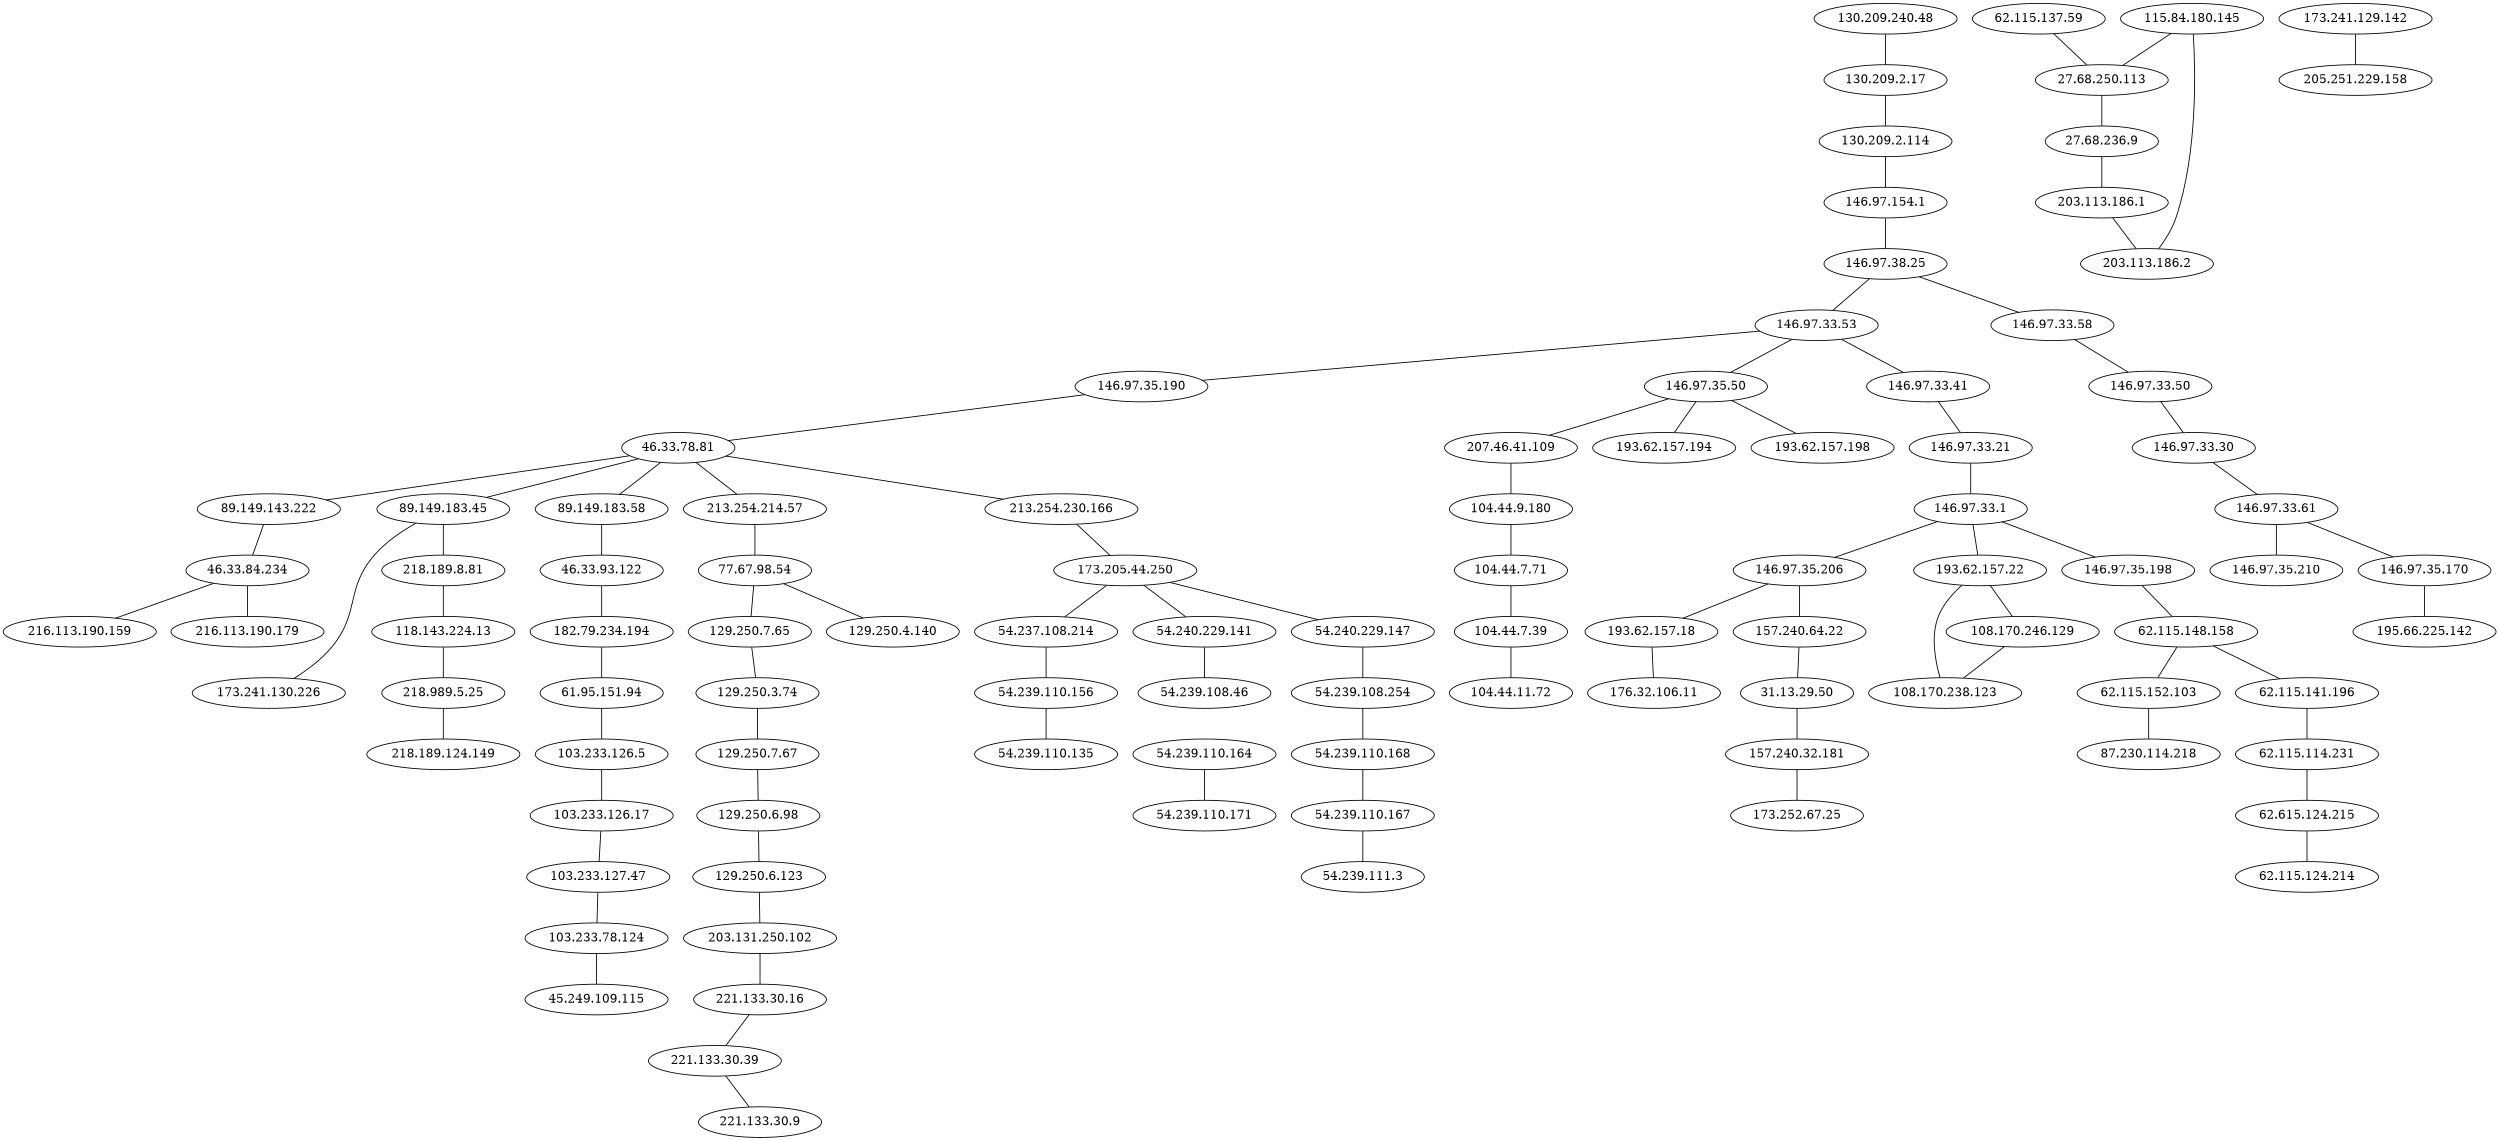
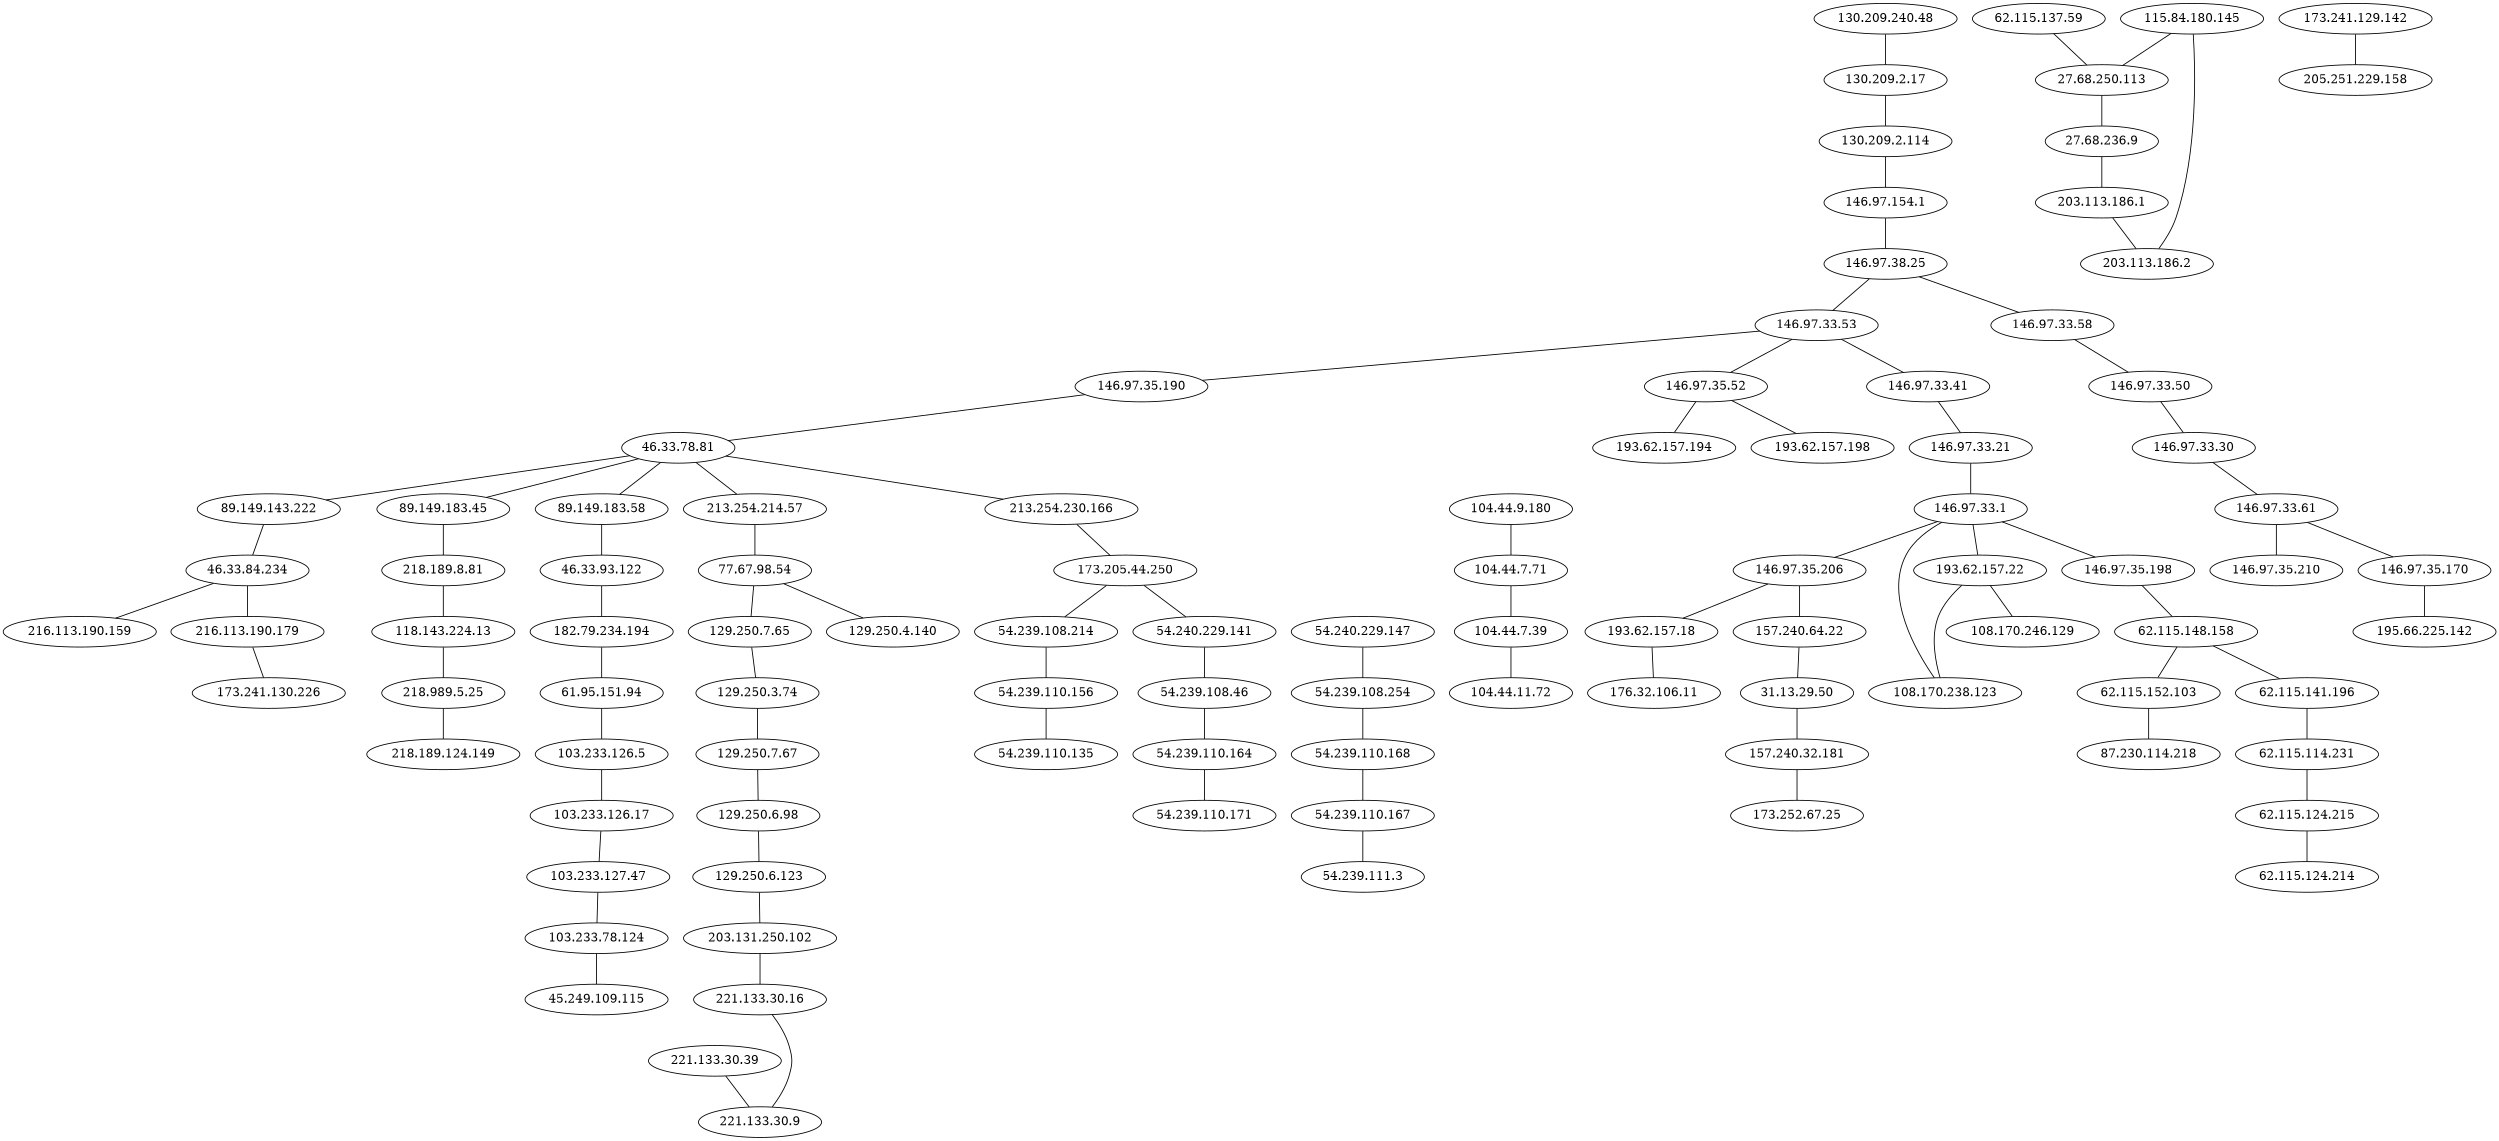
node "146.97.35.50": label "146.97.35.50" -> "146.97.35.52"
node "207.46.41.109": removed
edge "89.149.183.45" -- "173.241.130.226": now "216.113.190.179" -- "173.241.130.226"
edge "173.205.44.250" -- "54.240.229.147": removed
node "54.237.108.214": label "54.237.108.214" -> "54.239.108.214"
edge "108.170.246.129" -- "108.170.238.123": now "146.97.33.1" -- "108.170.238.123"
edge "54.239.108.46" -- "54.239.110.164": added
node "62.615.124.215": label "62.615.124.215" -> "62.115.124.215"
edge "221.133.30.16" -- "221.133.30.39": now "221.133.30.16" -- "221.133.30.9"
